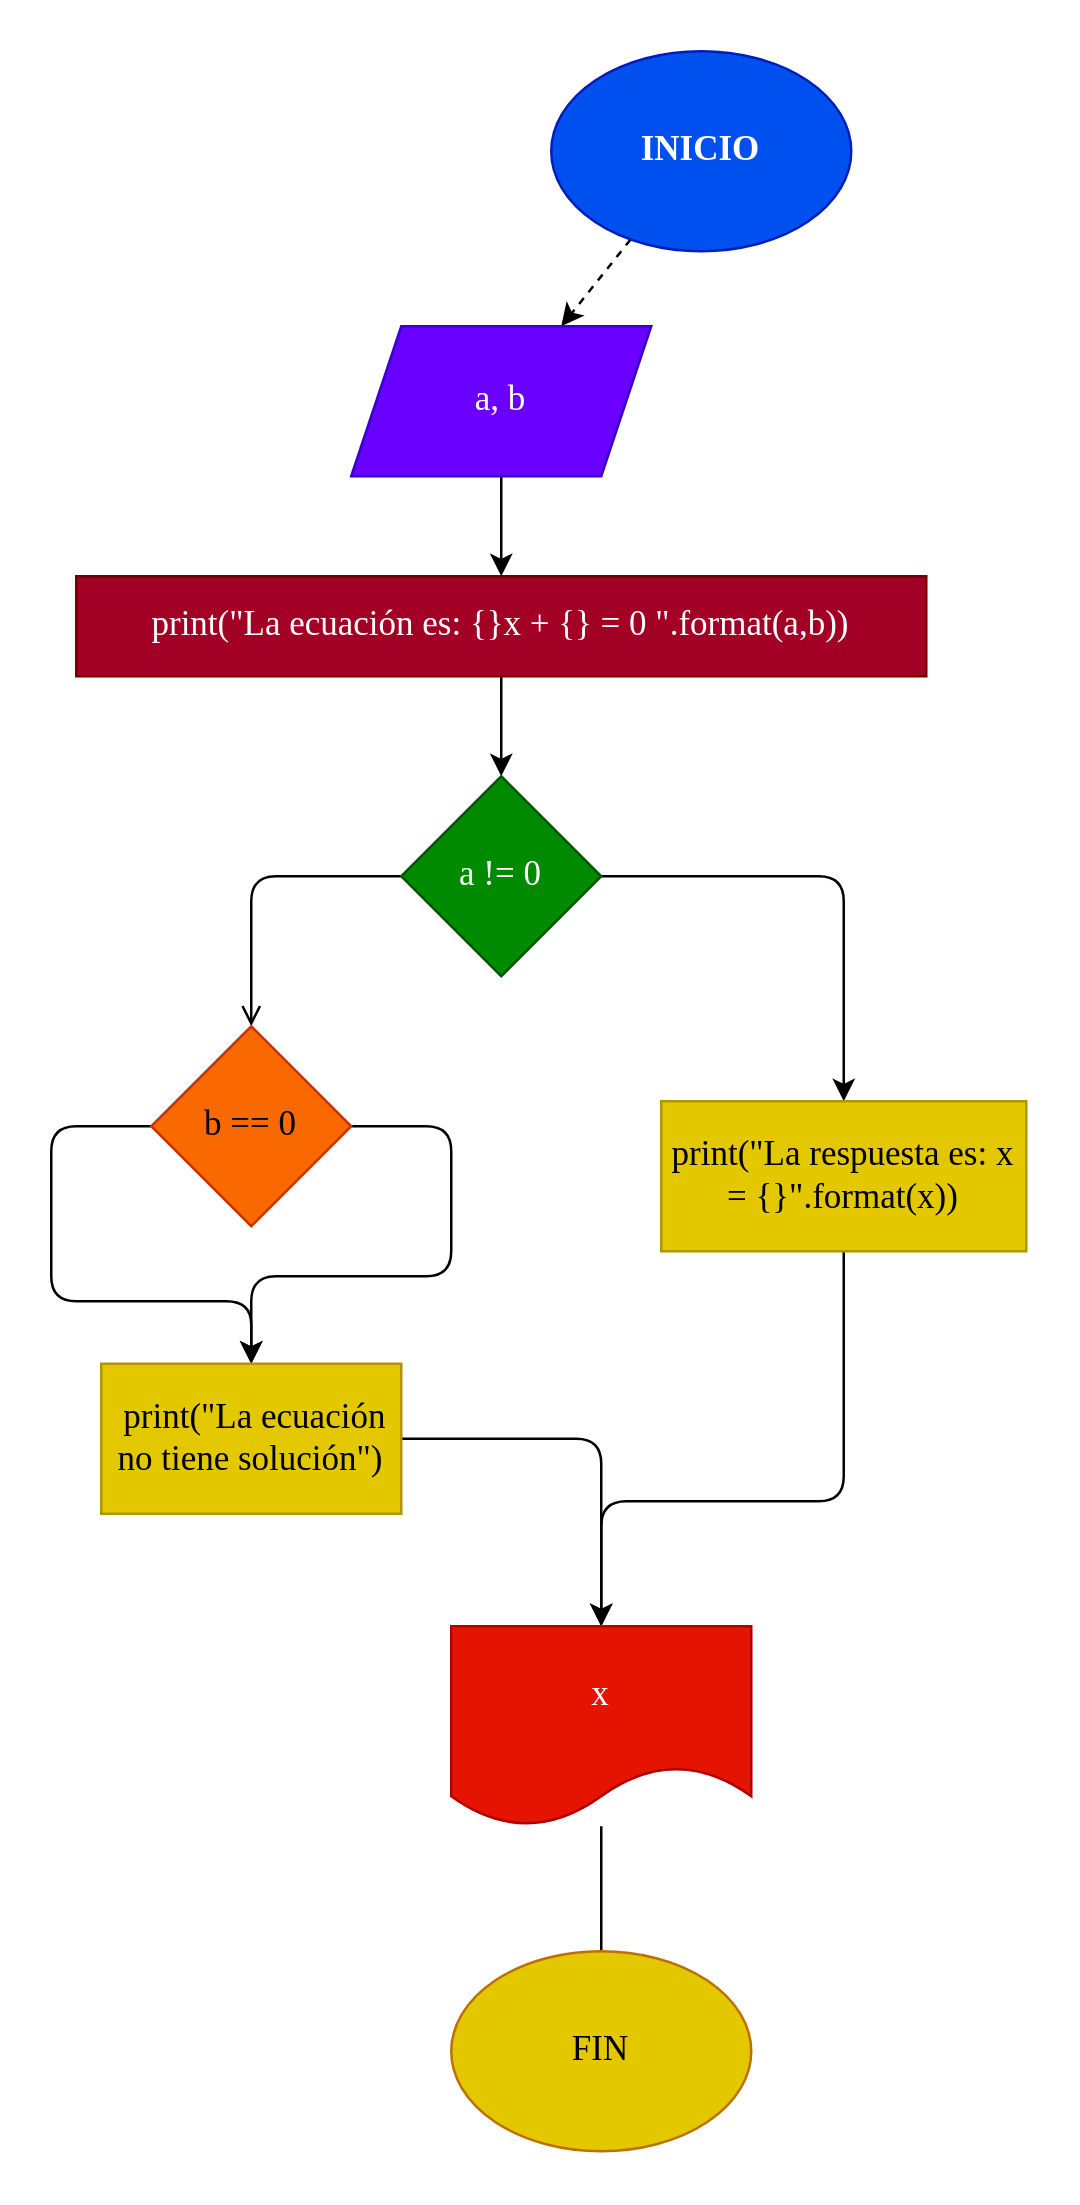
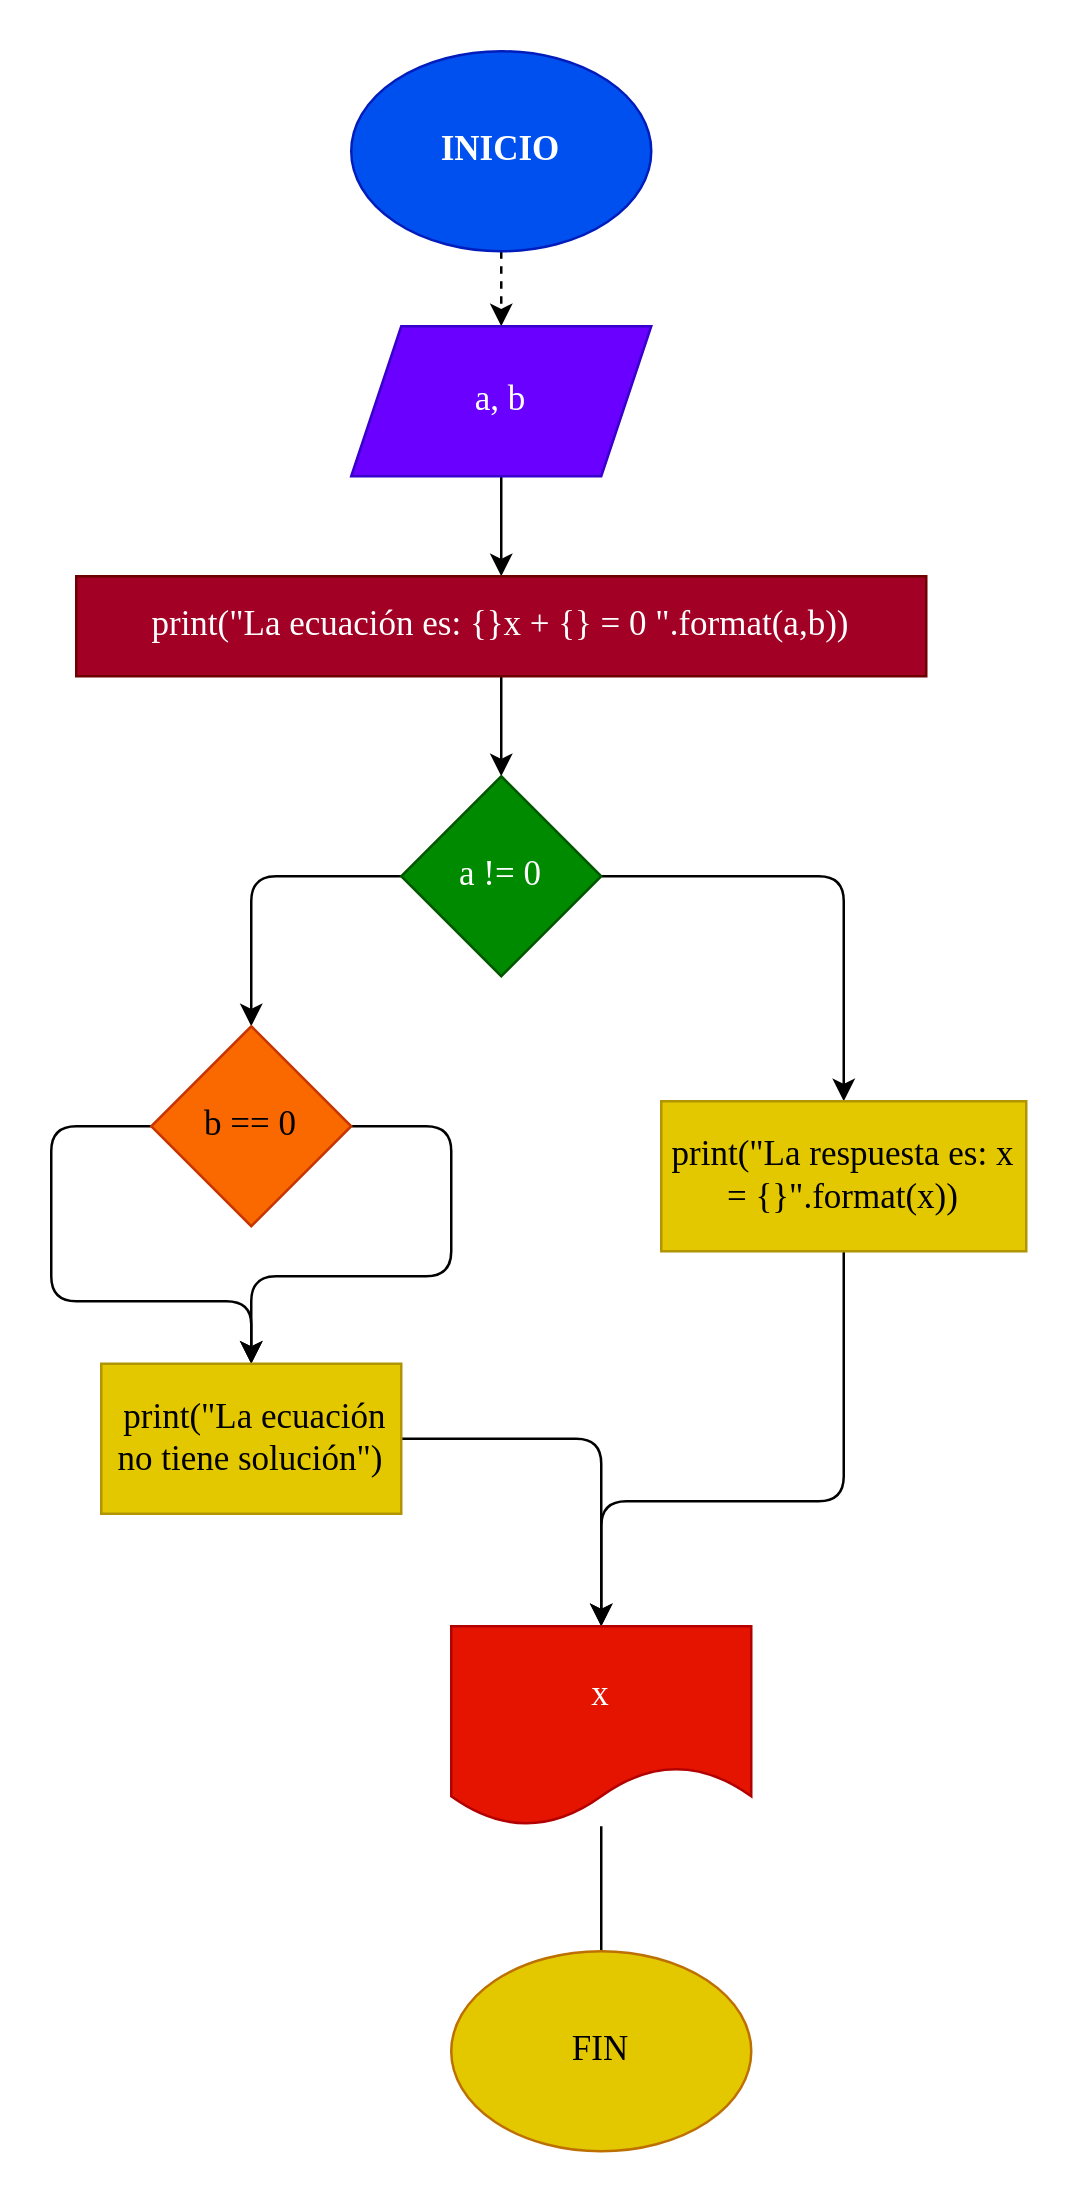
node "INICIO": moved (701, 151) -> (501, 151)
edge "a != 0" -> "b == 0": arrowhead open -> classic
